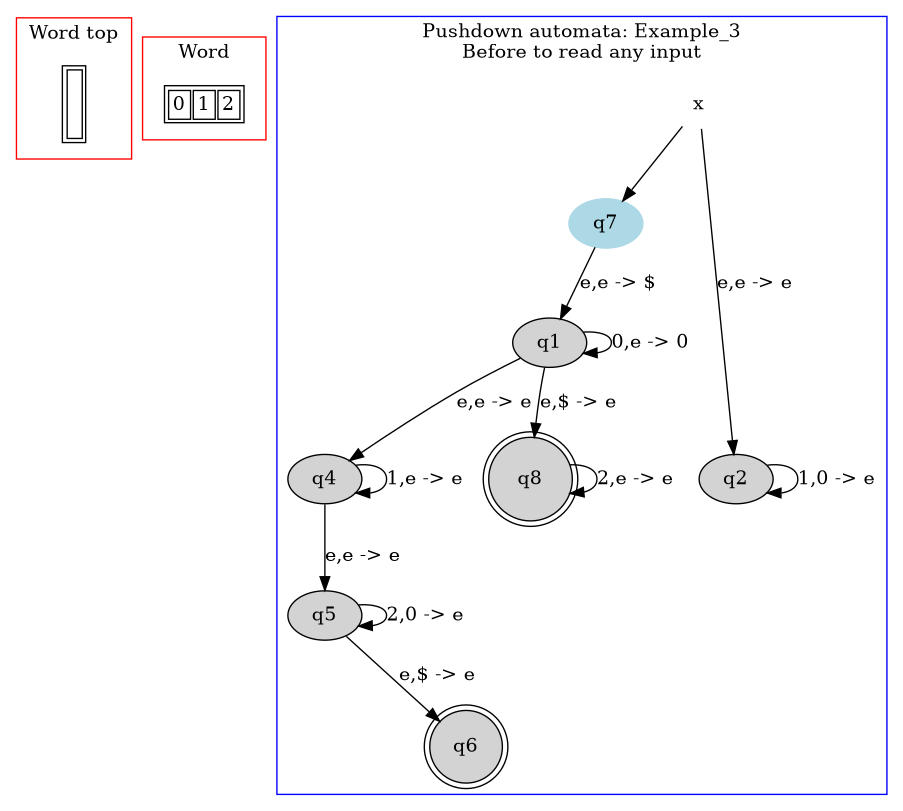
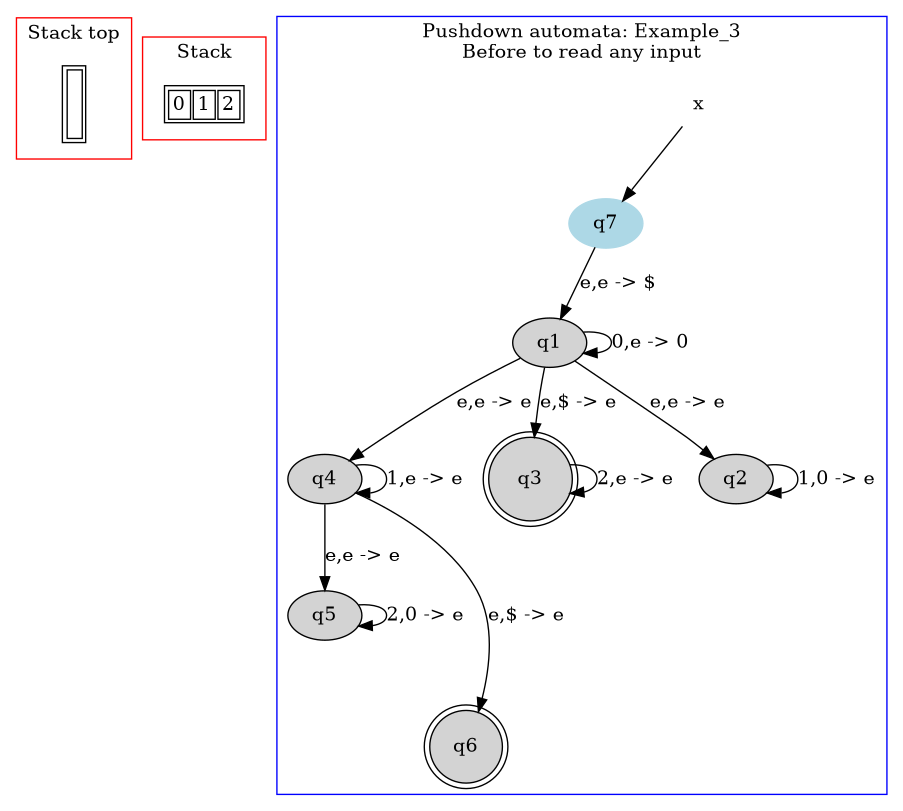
cluster "Word top": label "Word top" -> "Stack top"
cluster "Word": label "Word" -> "Stack"
edge "x" -> "q2": now "q1" -> "q2"
node "q8": label "q8" -> "q3"
edge "q5" -> "q6": now "q4" -> "q6"
